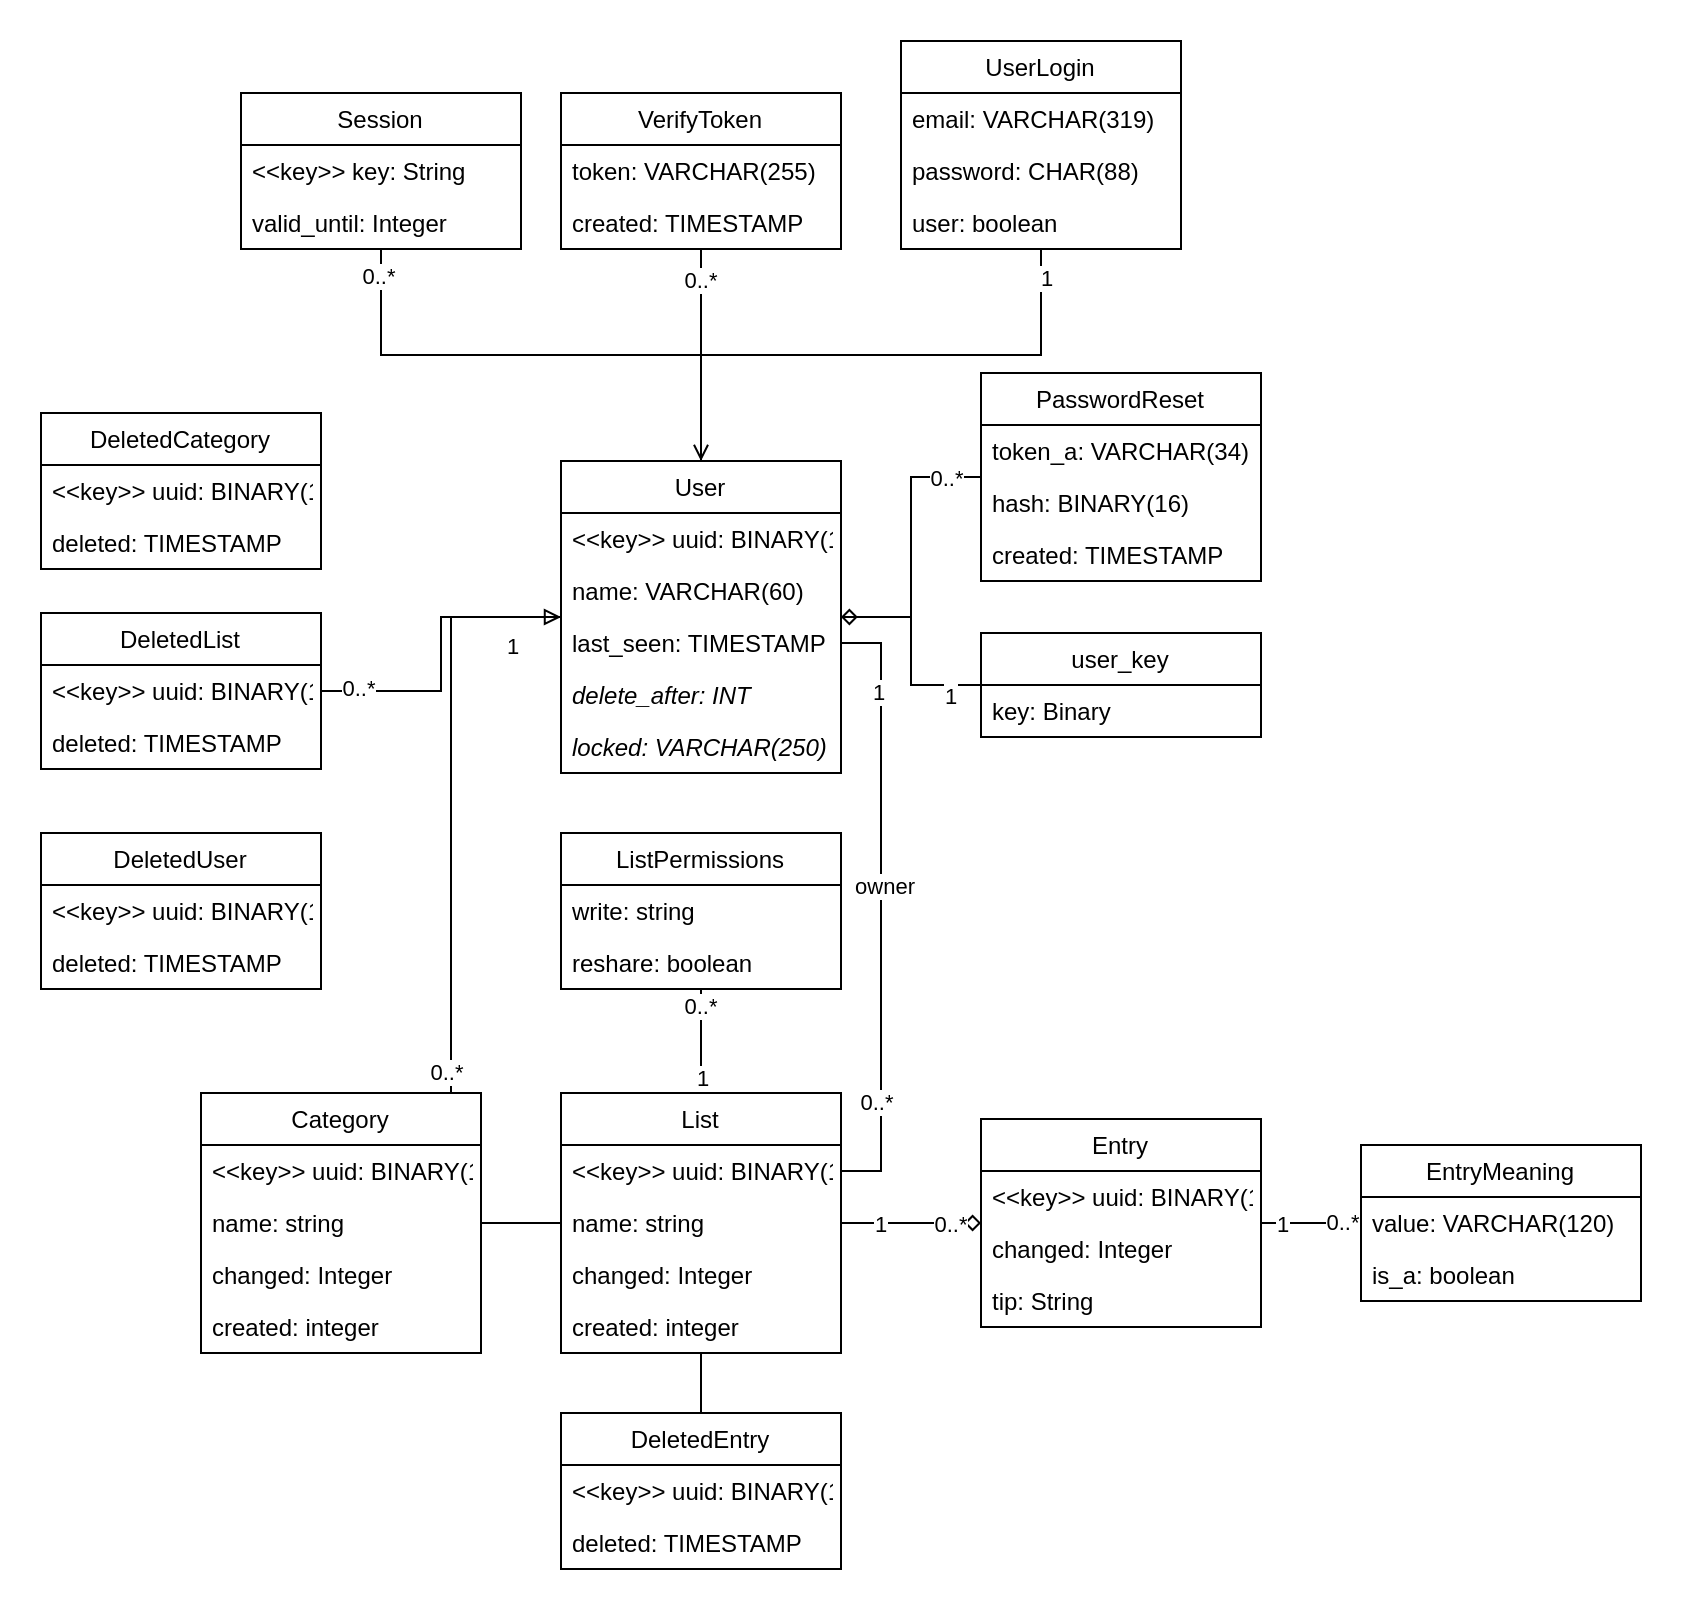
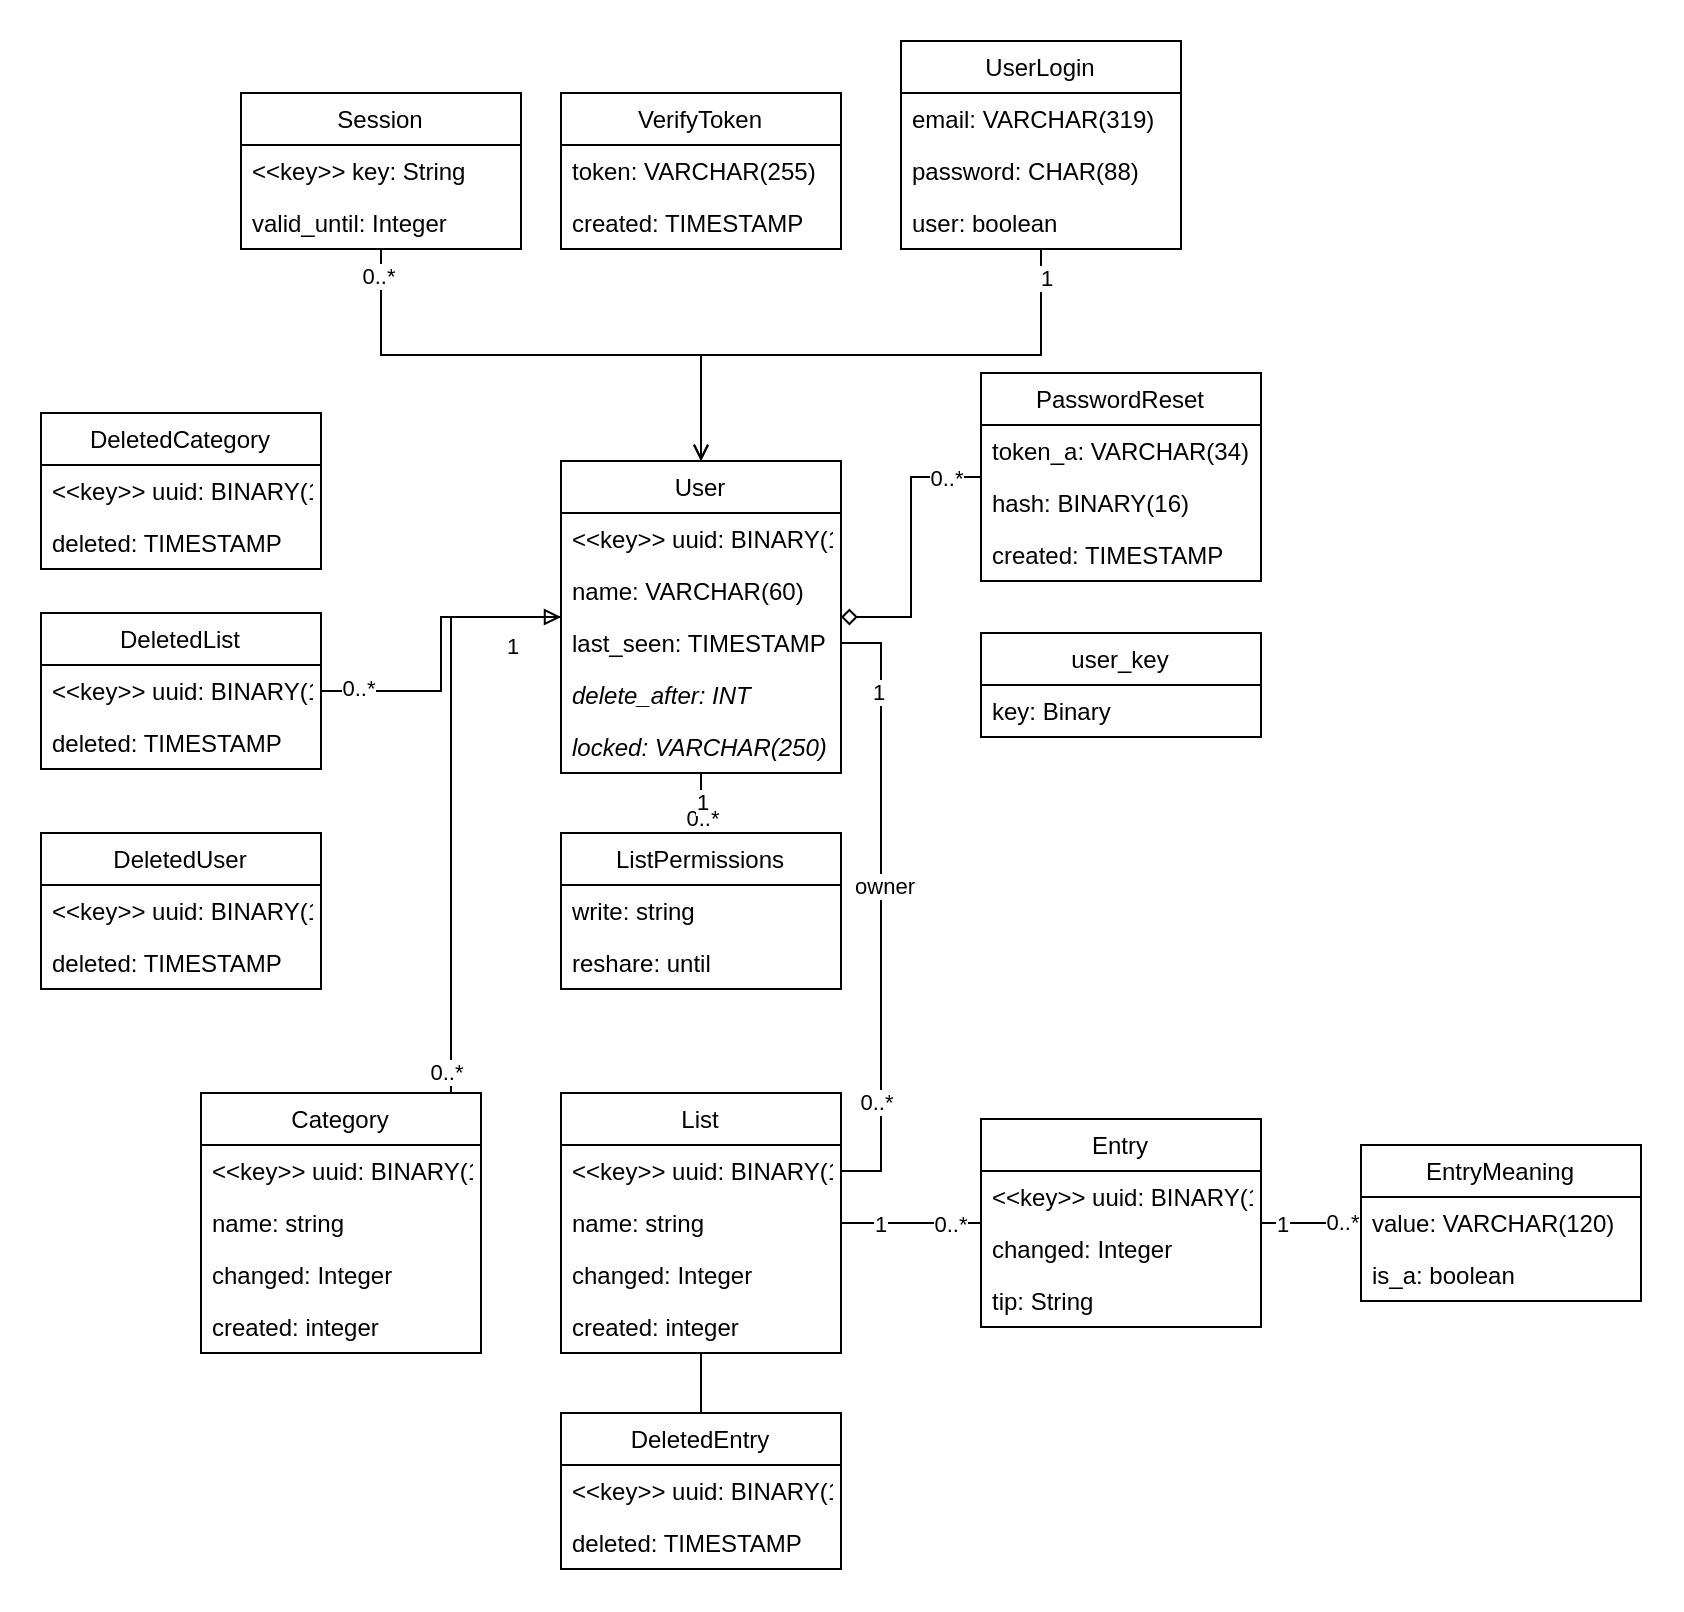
edge "VerifyToken" -- "User": removed, label "0..*"
edge "Session" -- "User": arrowhead none -> open
edge "User" -- "user_key": removed, label "1"
edge "User" -- "ListPermissions": added, labels "1", "0..*"
node "reshare: boolean": label "reshare: boolean" -> "reshare: until"
edge "ListPermissions" -- "List": removed, labels "0..*", "1"
edge "Category" -- "List": removed
edge "List" -> "Entry": arrowhead diamond -> none
